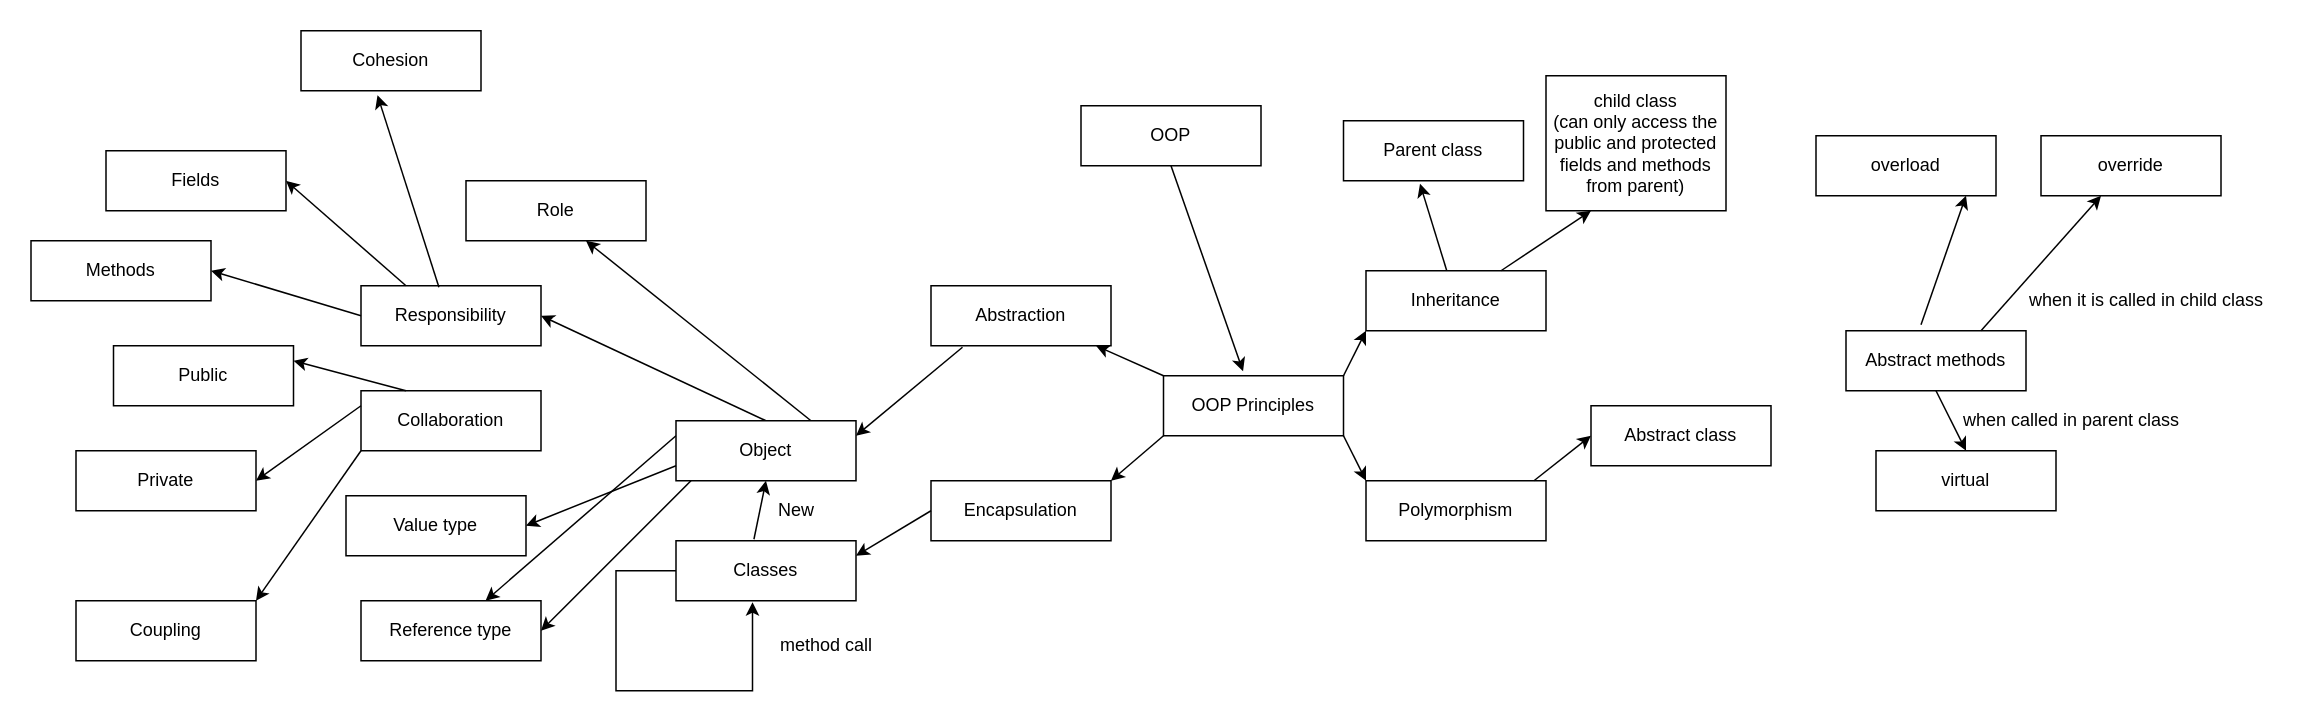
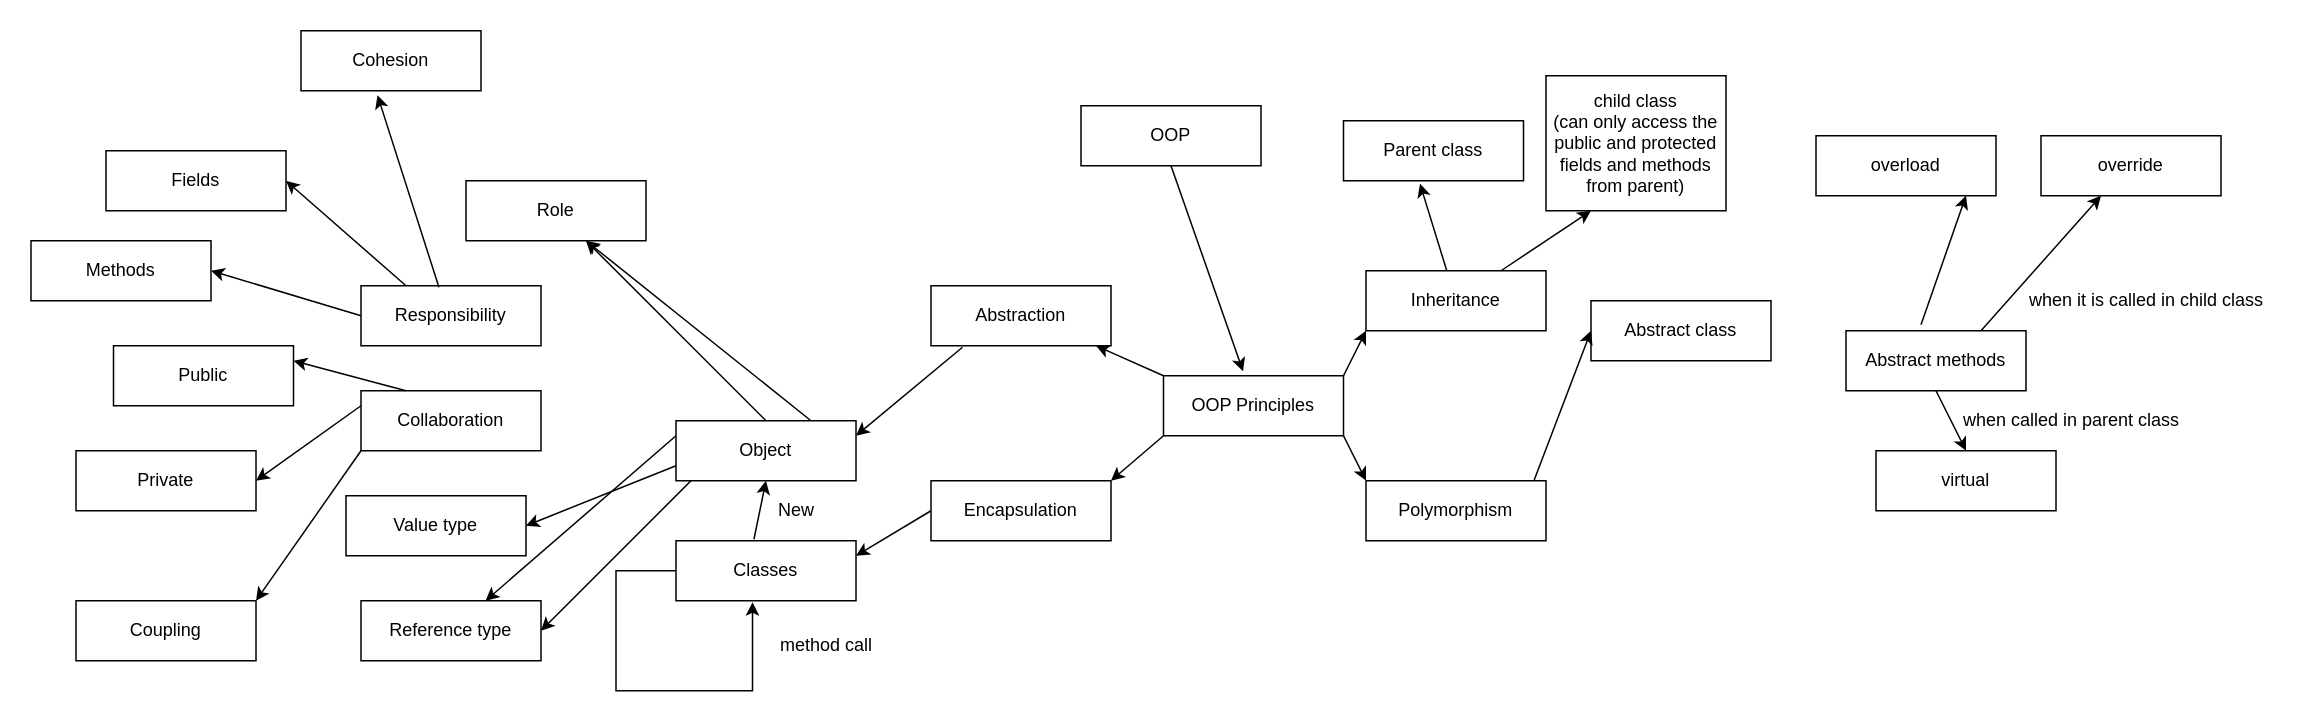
edge "Object" -> "Responsibility": now "Object" -> "Role"
node "Abstract class": moved (1681, 436) -> (1681, 331)
